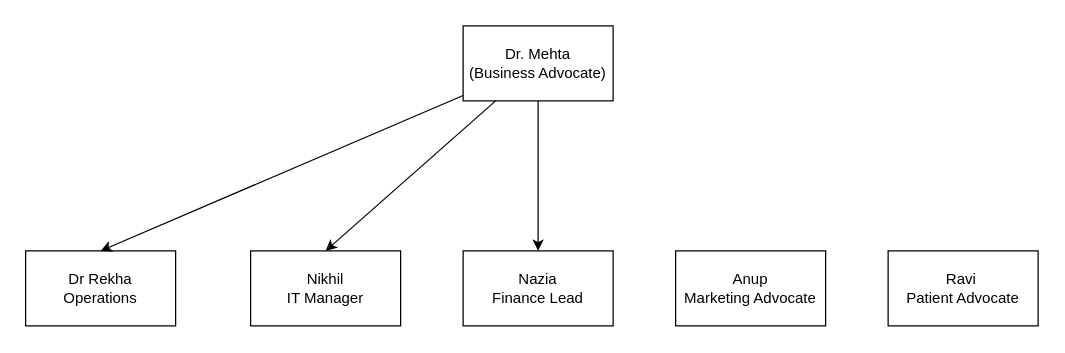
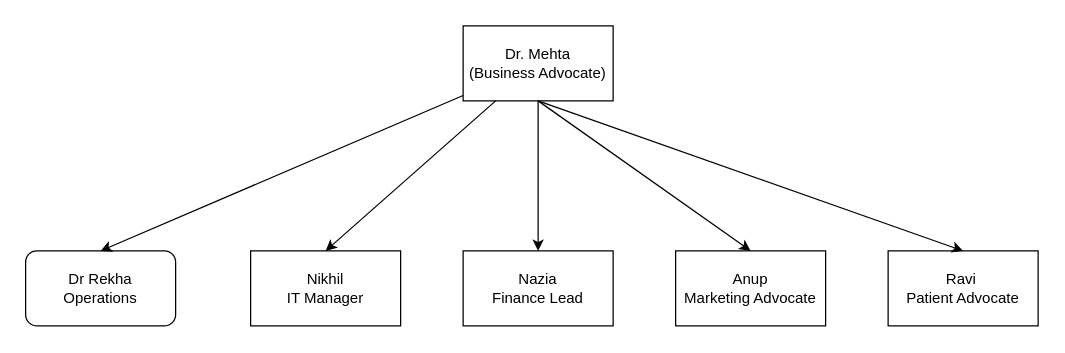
edge "Dr. Mehta (Business Advocate)" -> "Anup Marketing Advocate": added
edge "Dr. Mehta (Business Advocate)" -> "Ravi Patient Advocate": added
node "Dr Rekha Operations": shape rectangle -> rounded rectangle
